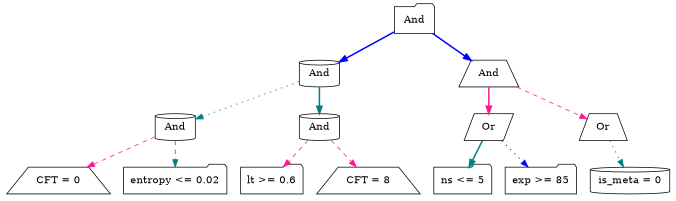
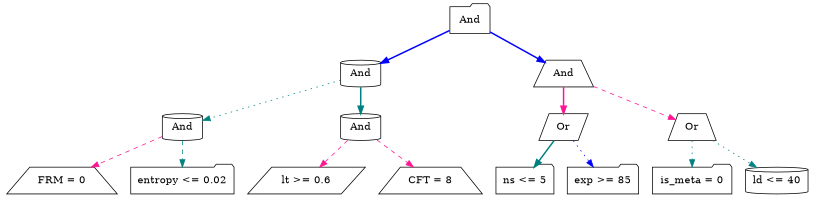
node "CFT = 0": label "CFT = 0" -> "FRM = 0"
node "lt >= 0.6": shape folder -> parallelogram
node "is_meta = 0": shape cylinder -> folder
node "ld <= 40": added
